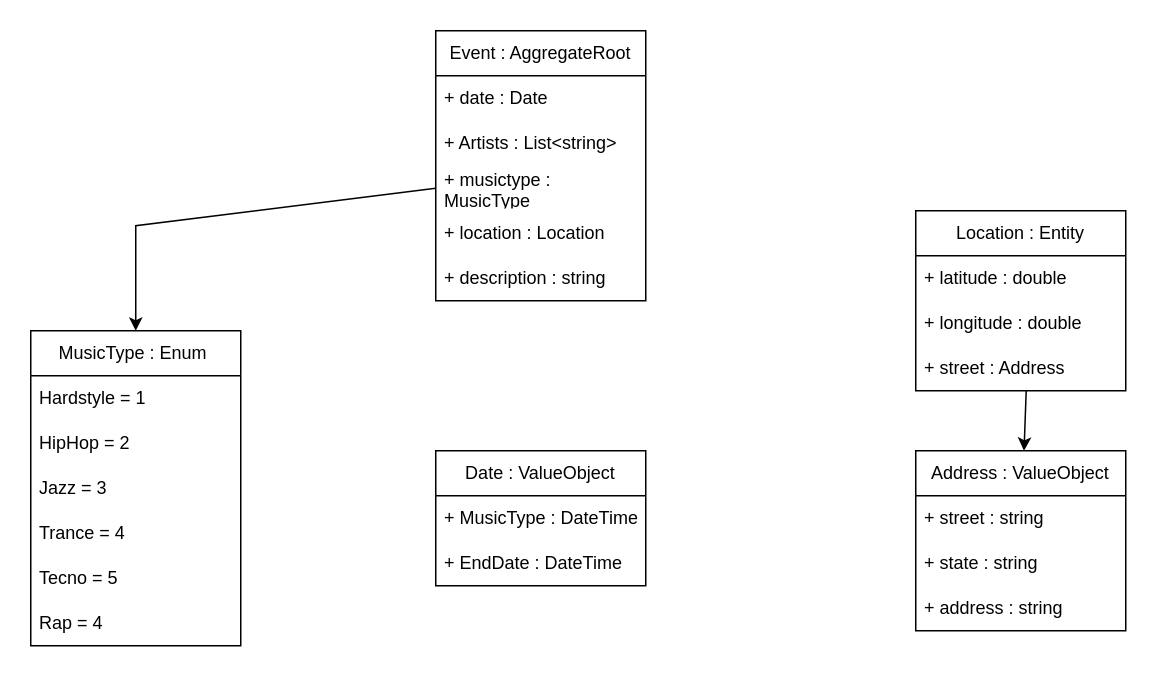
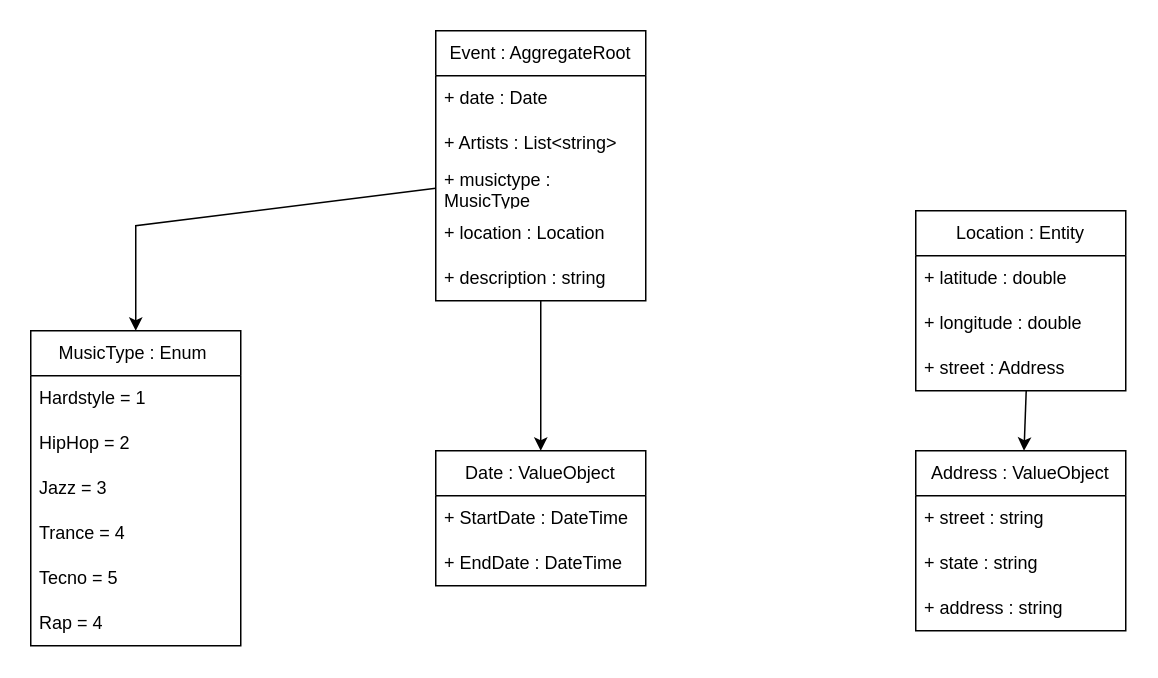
edge "+ description : string" -> "Date : ValueObject": added
node "+ MusicType : DateTime": label "+ MusicType : DateTime" -> "+ StartDate : DateTime"
